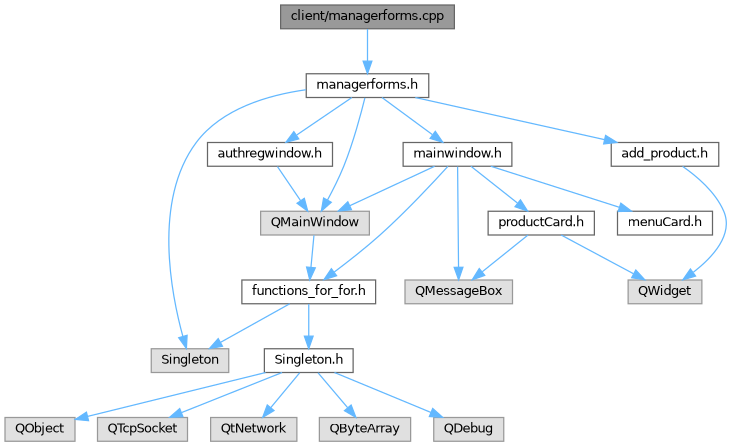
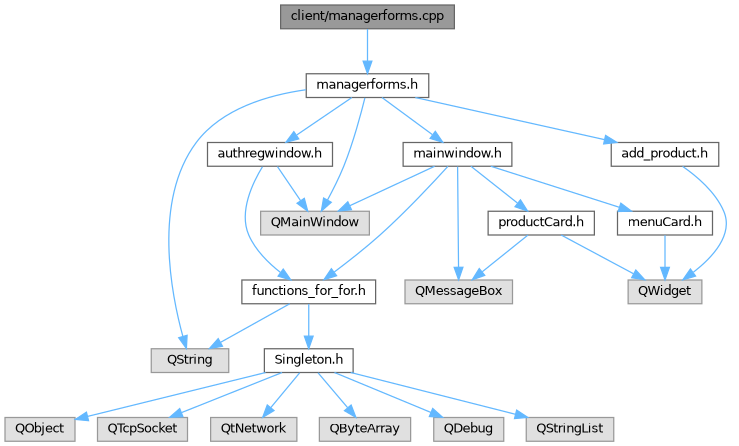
edge "QMainWindow" -> "functions_for_for.h": now "authregwindow.h" -> "functions_for_for.h"
edge "menuCard.h" -> "QWidget": added
node "Singleton": label "Singleton" -> "QString"
node "QStringList": added
